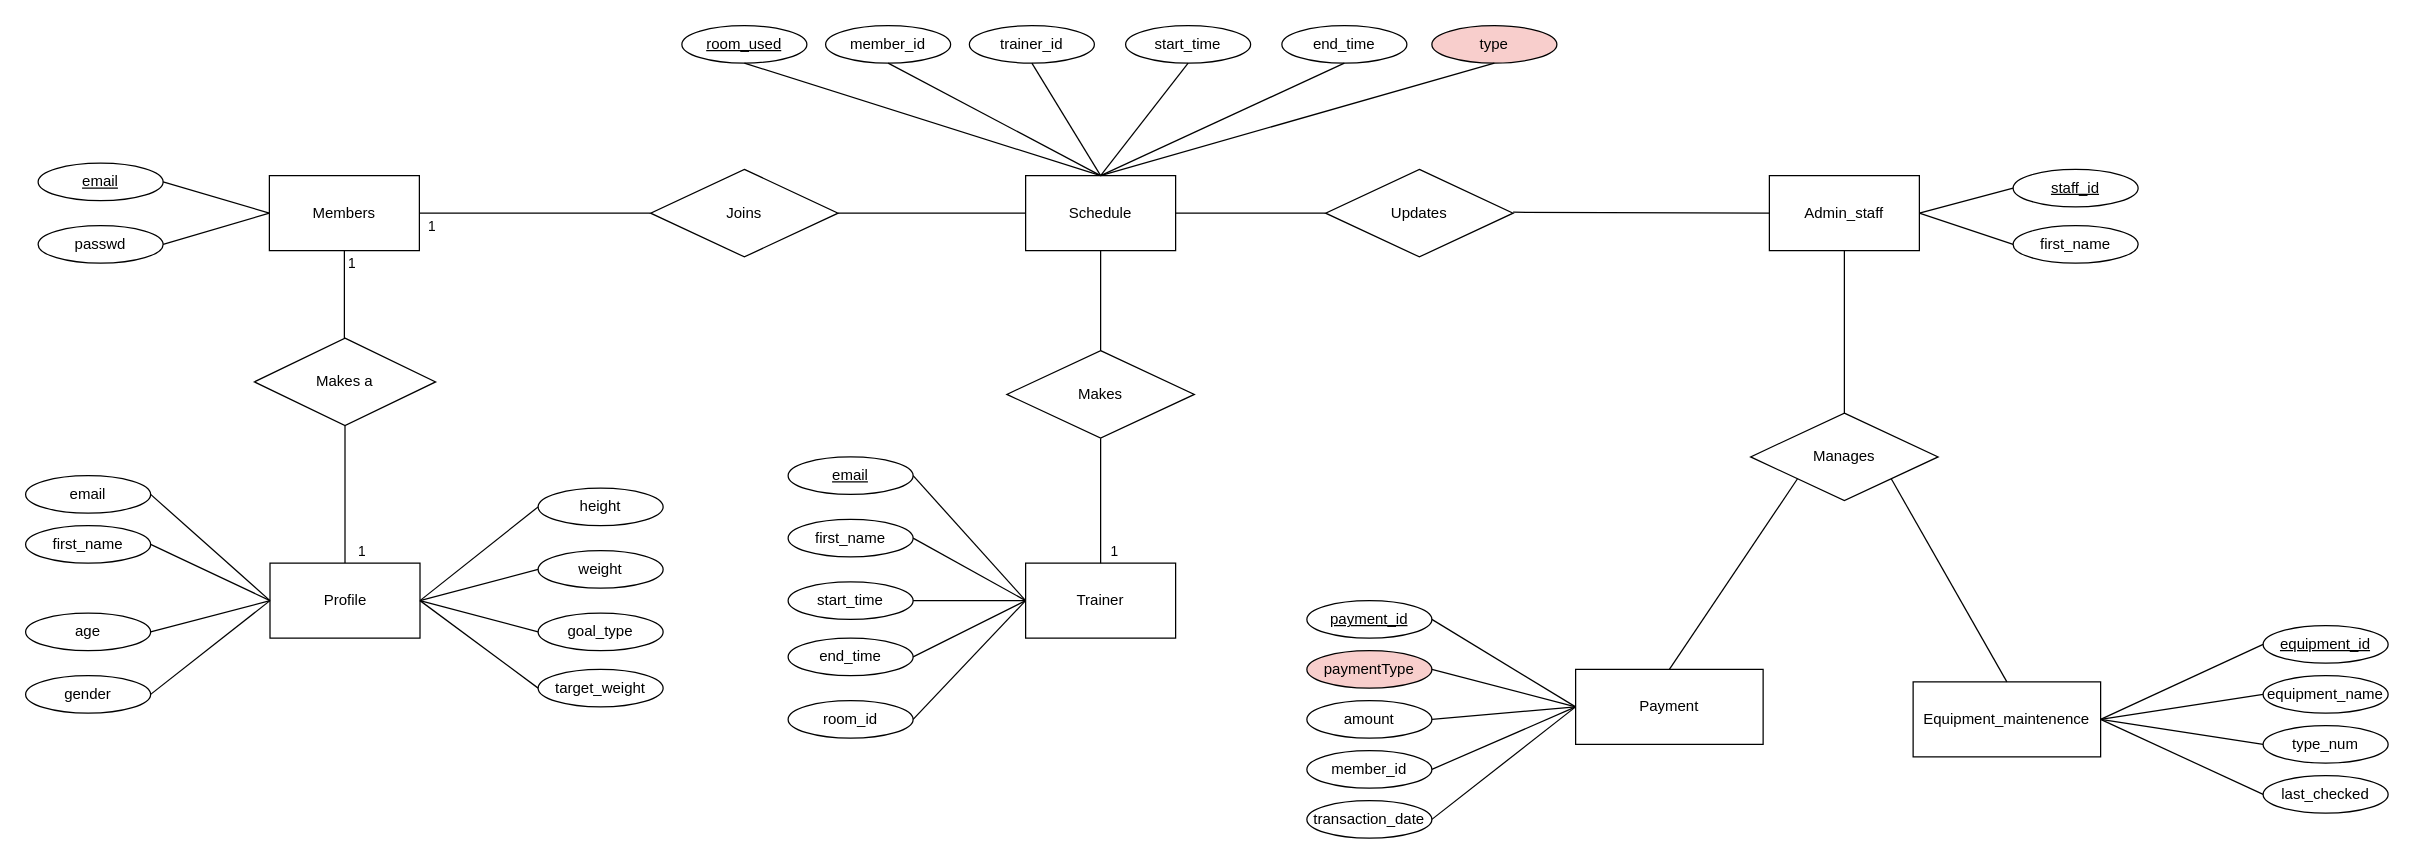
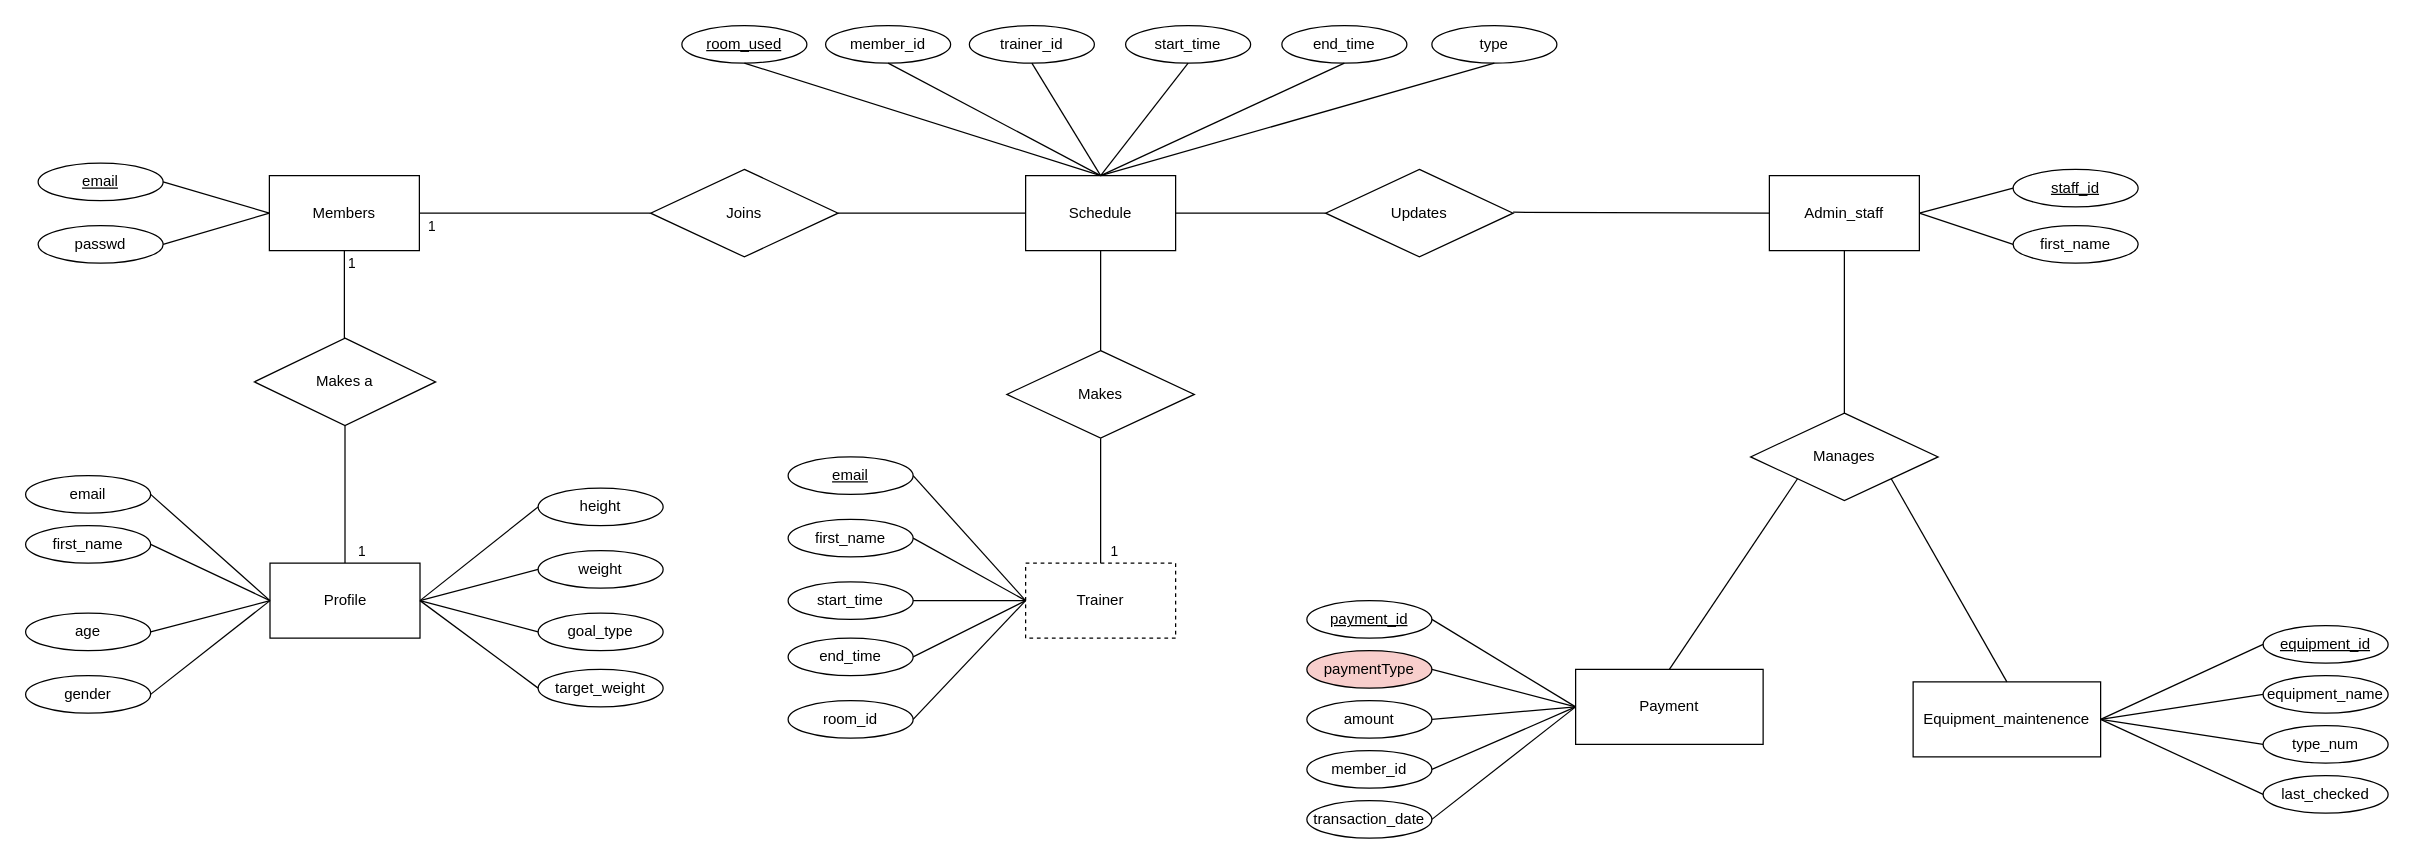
node "type": fillcolor #f8cecc -> #ffffff
node "Trainer": style solid -> dashed
